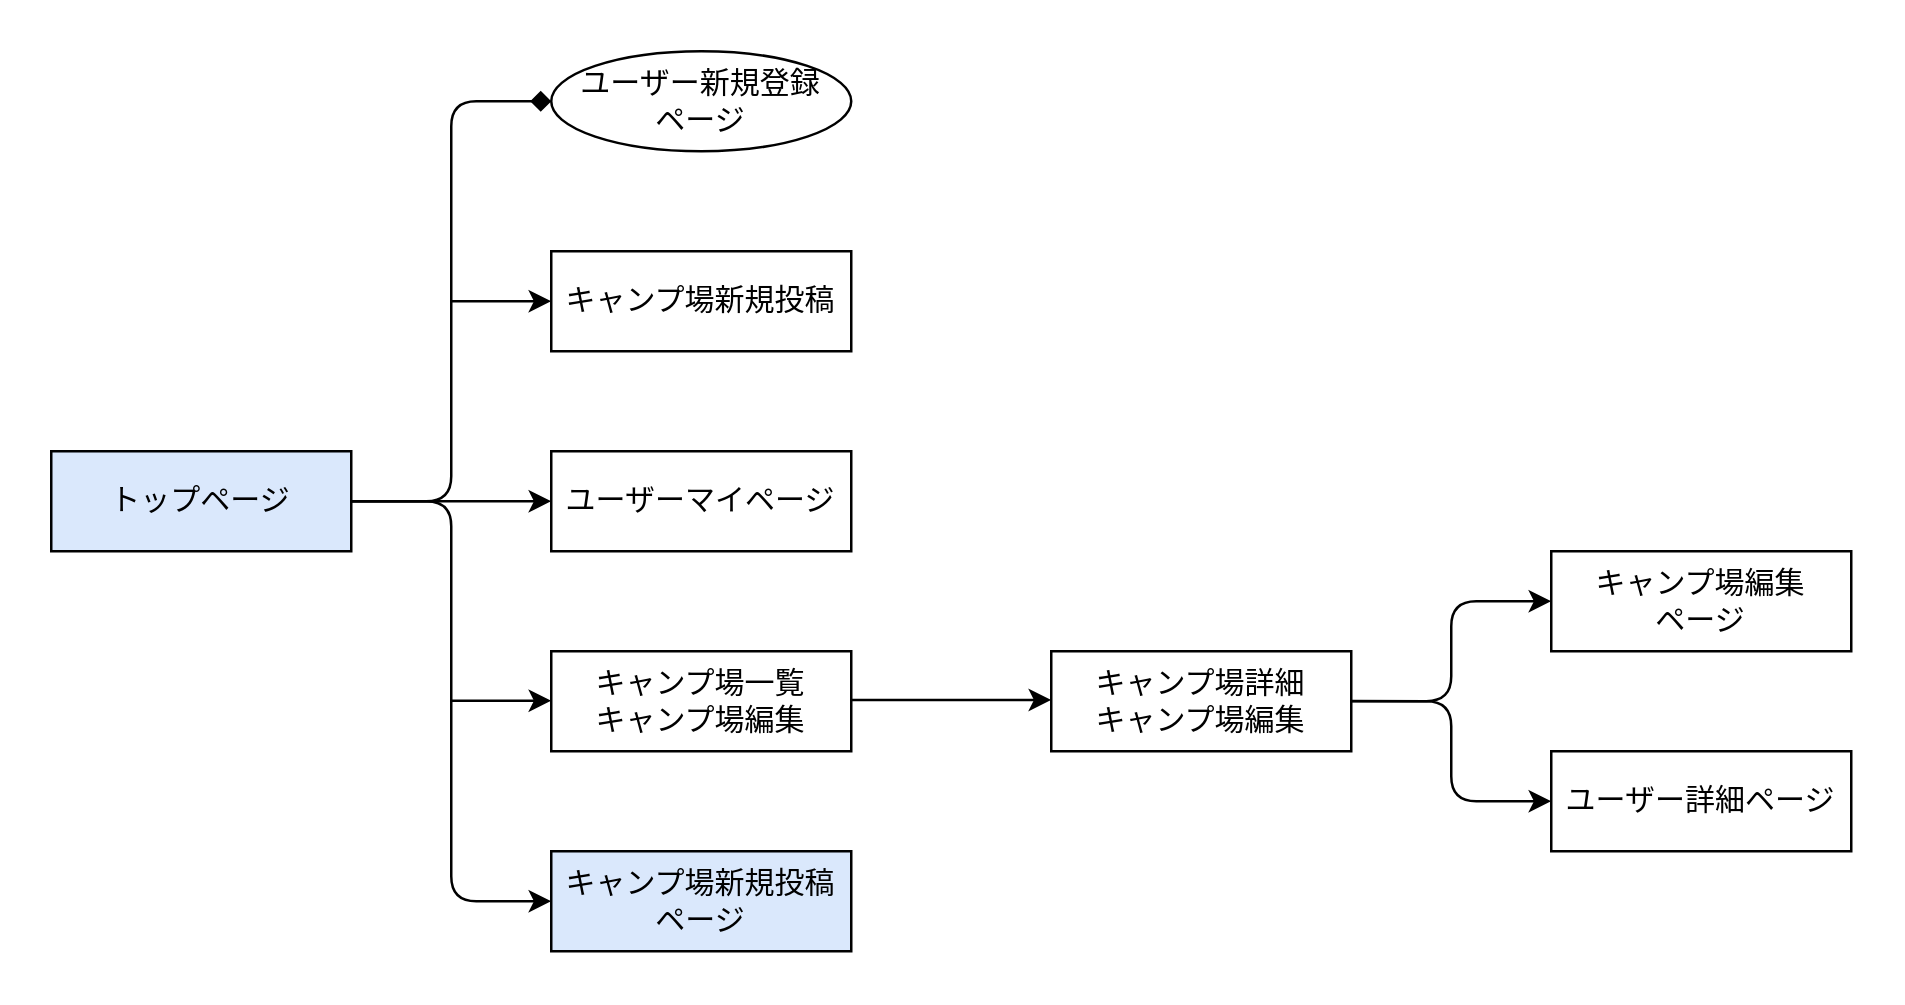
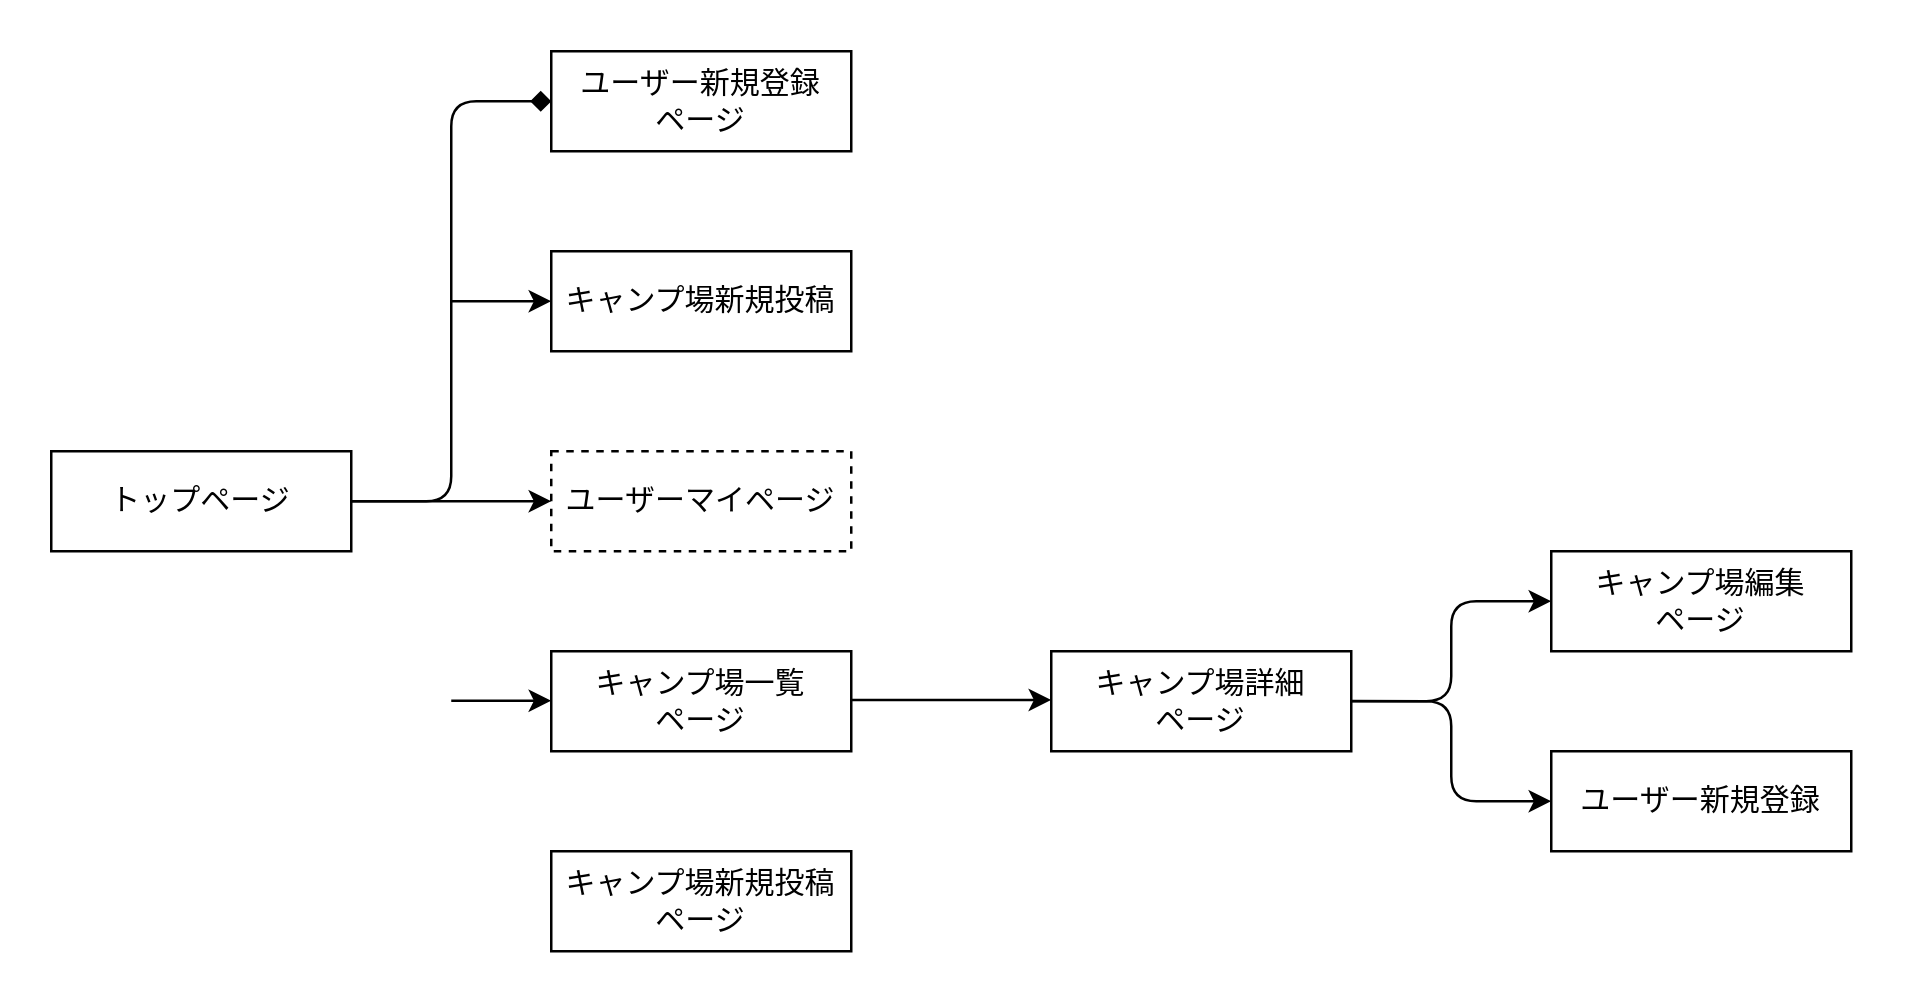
node "ユーザー新規登録 ページ": shape ellipse -> rectangle
node "トップページ": fillcolor #dae8fc -> #ffffff
node "ユーザーマイページ": style solid -> dashed
node "キャンプ場一覧 キャンプ場編集": label "キャンプ場一覧 キャンプ場編集" -> "キャンプ場一覧 ページ"
node "キャンプ場詳細 キャンプ場編集": label "キャンプ場詳細 キャンプ場編集" -> "キャンプ場詳細 ページ"
node "ユーザー詳細ページ": label "ユーザー詳細ページ" -> "ユーザー新規登録"
edge "トップページ" -> "キャンプ場新規投稿 ページ": removed
node "キャンプ場新規投稿 ページ": fillcolor #dae8fc -> #ffffff
